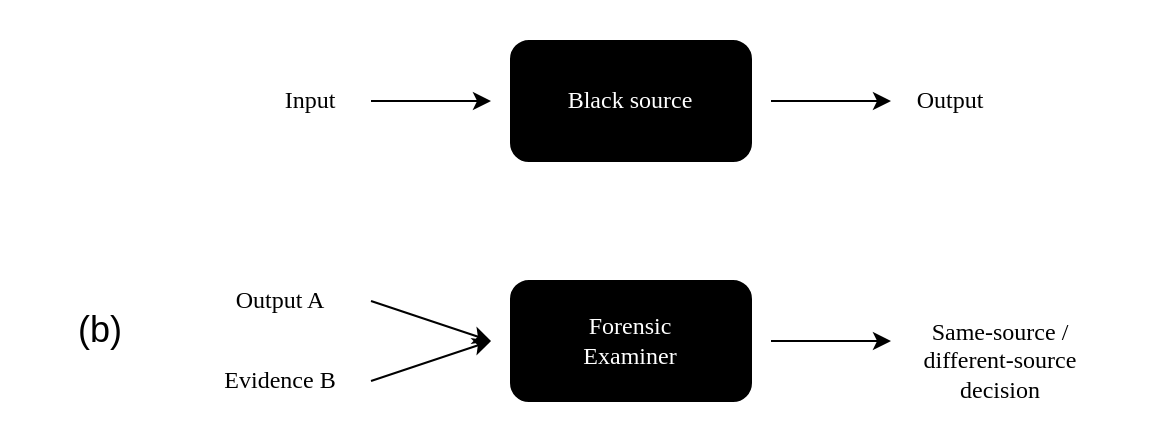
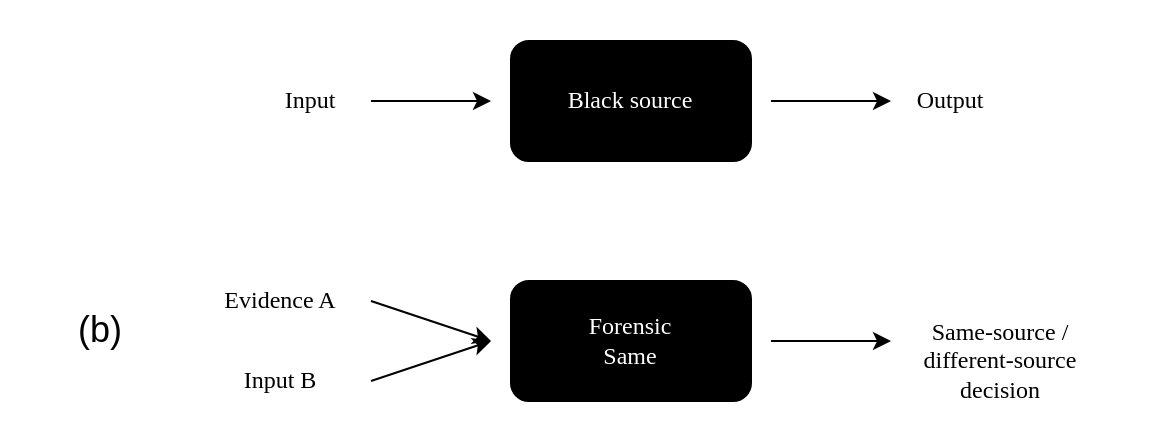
node "Output A": label "Output A" -> "Evidence A"
node "Forensic Examiner": label "Forensic Examiner" -> "Forensic Same"
node "Evidence B": label "Evidence B" -> "Input B"
